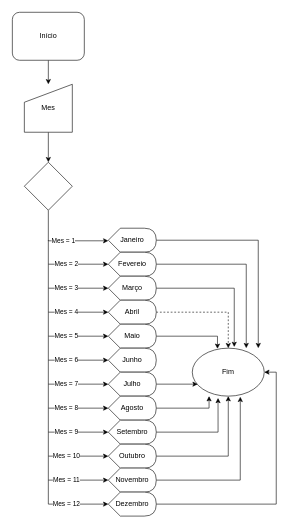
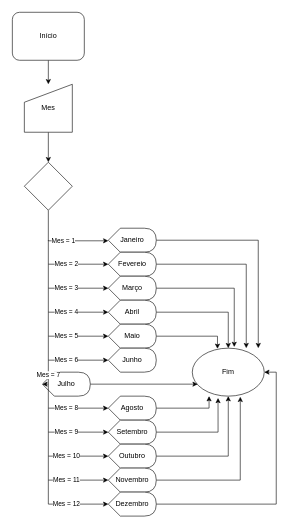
edge "Abril" -> "Fim": style dashed -> solid
node "Julho": moved (132, 384) -> (66, 384)
